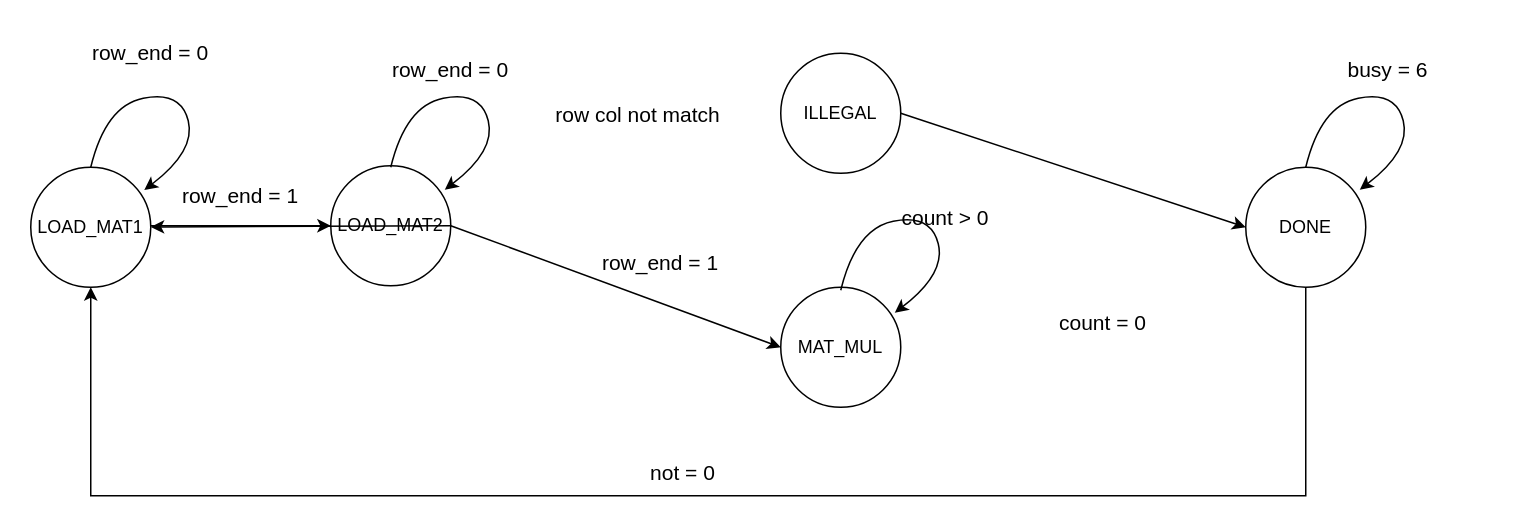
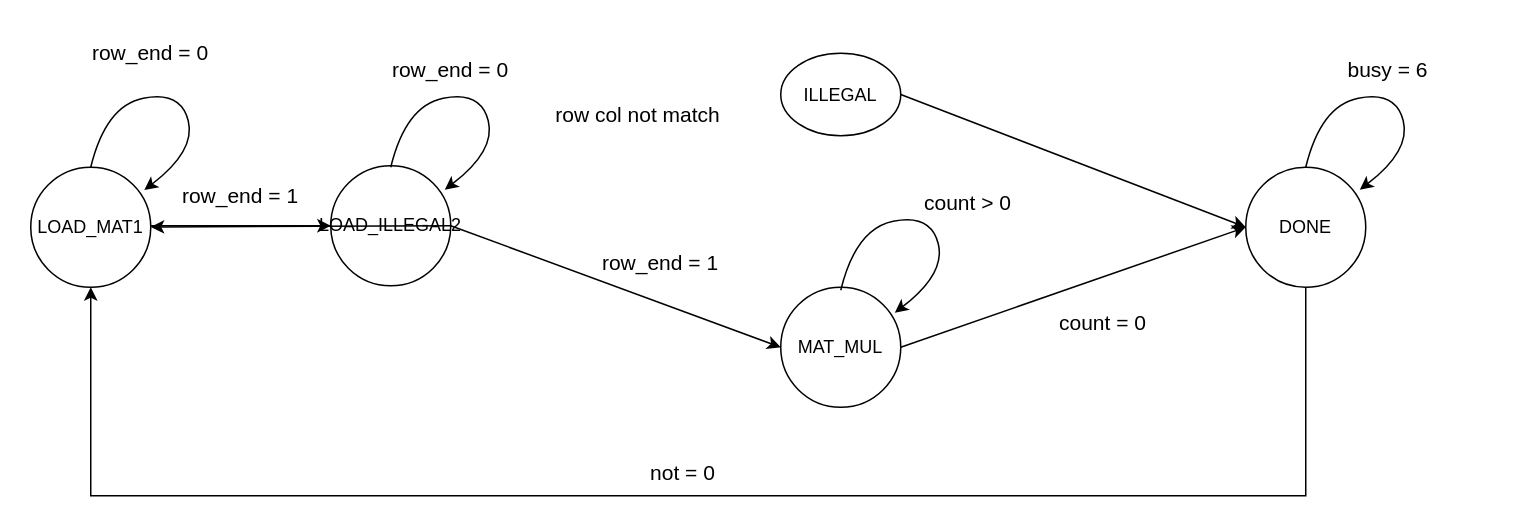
node "ILLEGAL": size 120x120 -> 120x83
node "count > 0": moved (946, 218) -> (968, 203)
node "LOAD_MAT2": label "LOAD_MAT2" -> "LOAD_ILLEGAL2"
edge "MAT_MUL" -> "DONE": added
